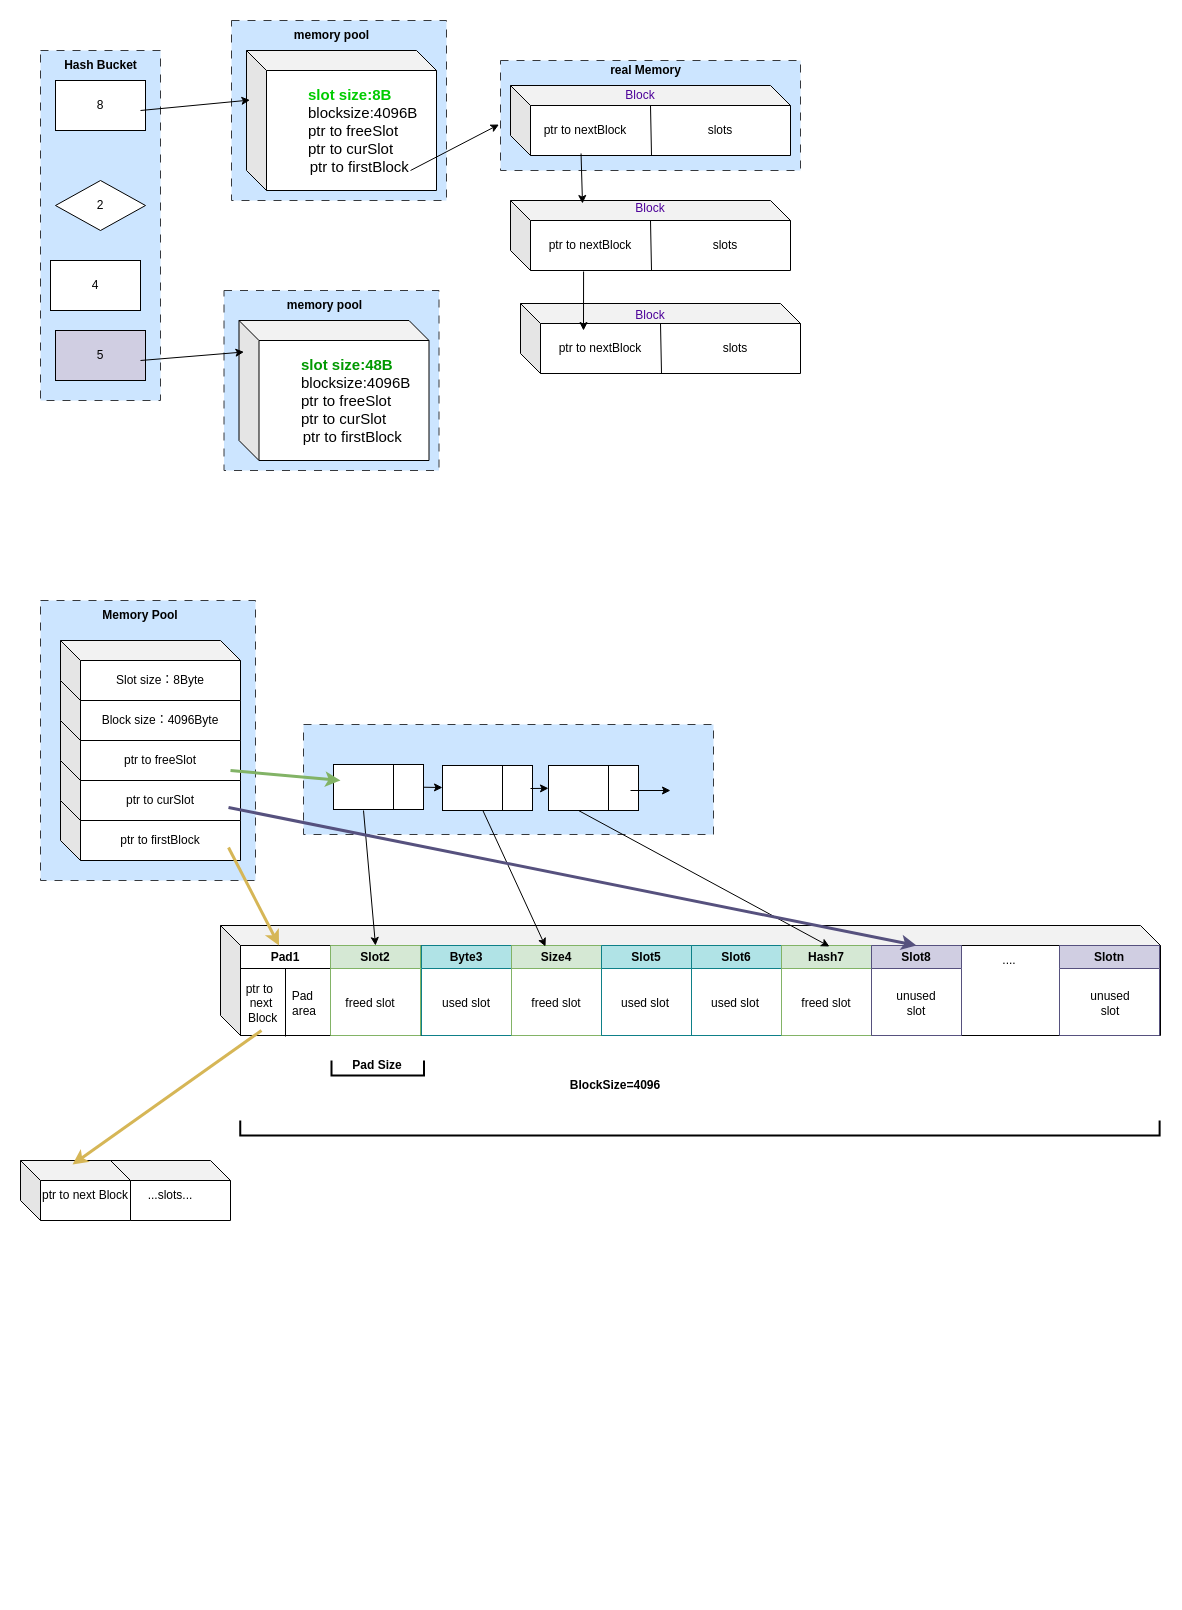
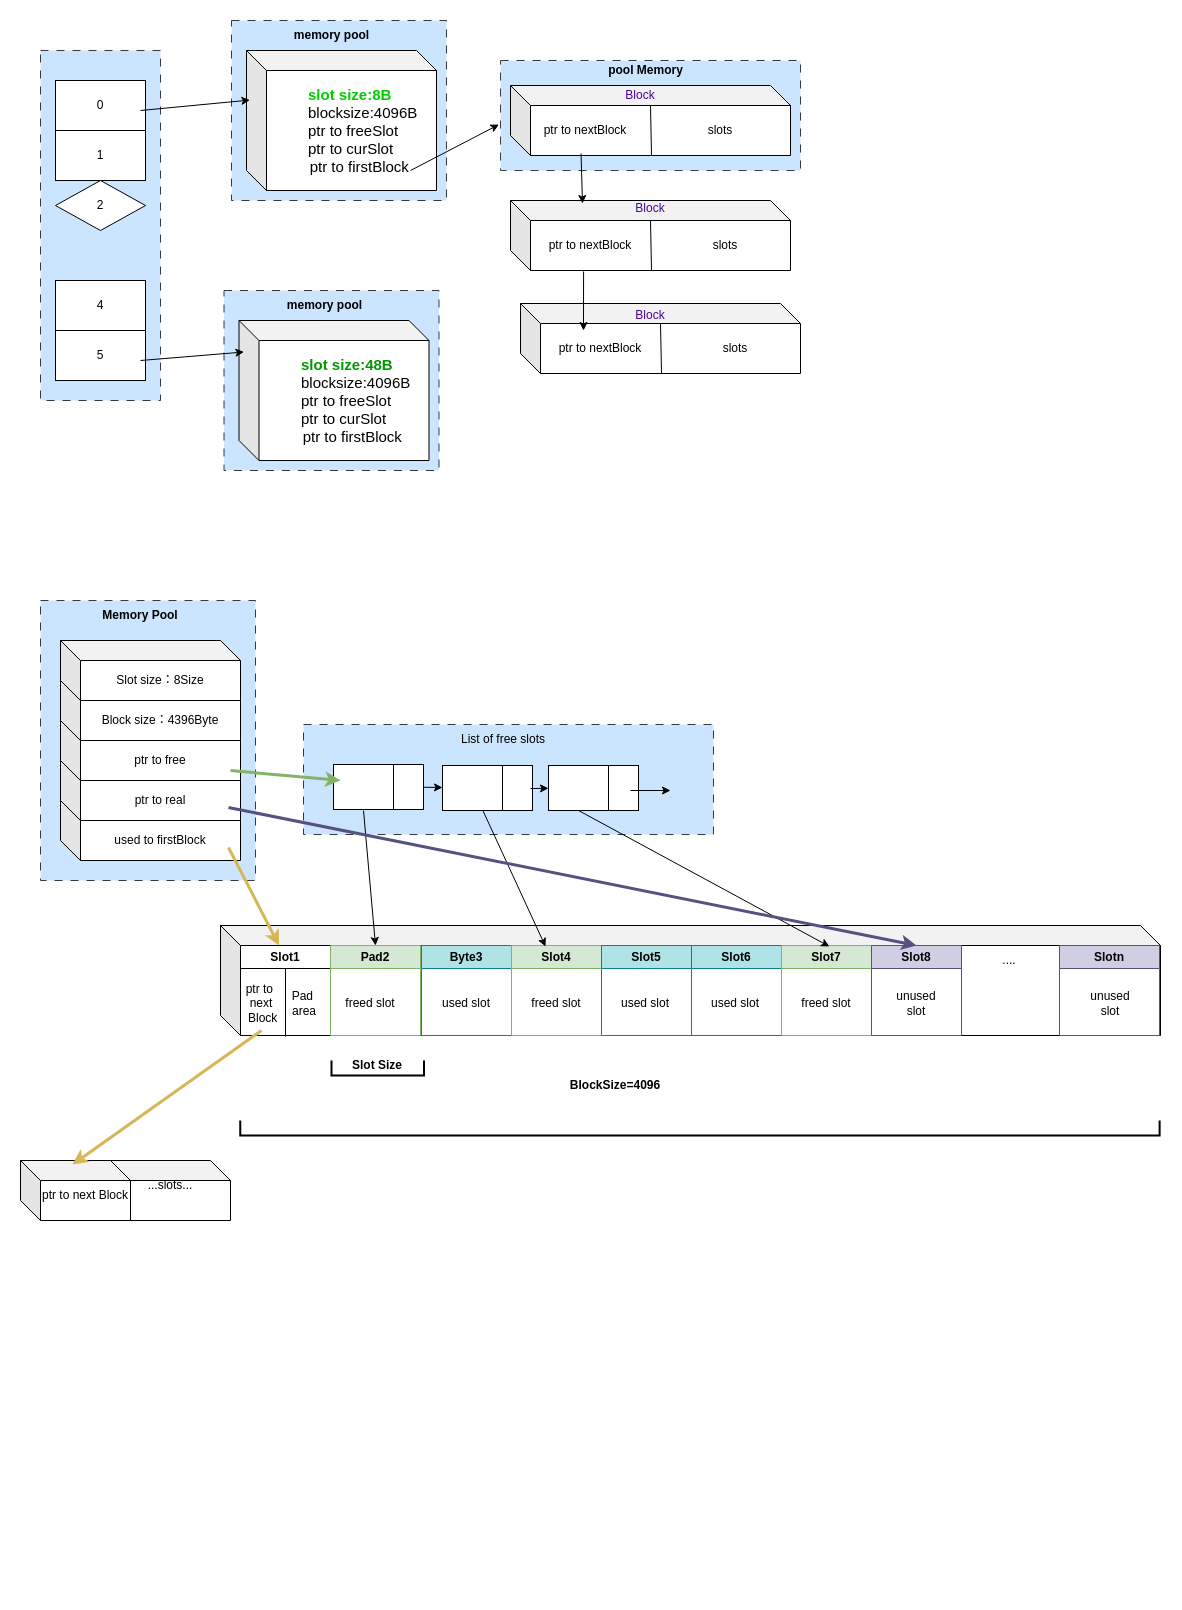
node "Hash Bucket": removed
node "real Memory": label "real Memory" -> "pool Memory"
node "8": label "8" -> "0"
node "1": added
node "4": moved (96, 286) -> (101, 306)
node "5": fillcolor #d0cee2 -> #ffffff
node "Slot size：8Byte": label "Slot size：8Byte" -> "Slot size：8Size"
node "Block size：4096Byte": label "Block size：4096Byte" -> "Block size：4396Byte"
node "List of free slots": added
node "ptr to freeSlot": label "ptr to freeSlot" -> "ptr to free"
node "ptr to curSlot": label "ptr to curSlot" -> "ptr to real"
node "ptr to firstBlock": label "ptr to firstBlock" -> "used to firstBlock"
node "Pad1": label "Pad1" -> "Slot1"
node "Slot2": label "Slot2" -> "Pad2"
node "Size4": label "Size4" -> "Slot4"
node "Hash7": label "Hash7" -> "Slot7"
node "Pad Size": label "Pad Size" -> "Slot Size"
node "...slots...": moved (171, 1196) -> (171, 1186)
